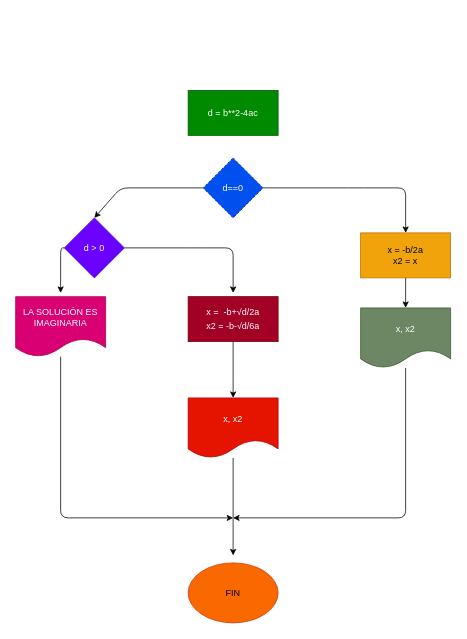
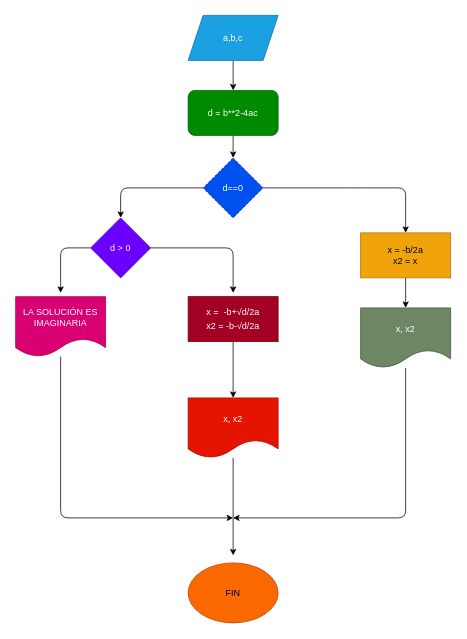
node "a,b,c": added
edge "a,b,c" -> "d = b**2-4ac": added
node "d = b**2-4ac": shape rectangle -> rounded rectangle
edge "d = b**2-4ac" -> "d==0": added
node "d > 0": moved (94, 248) -> (120, 248)
node "x = -b+√d/2a x2 = -b-√d/6a": label "x = -b+√d/2a x2 = -b-√d/6a" -> "x = -b+√d/2a x2 = -b-√d/2a"
